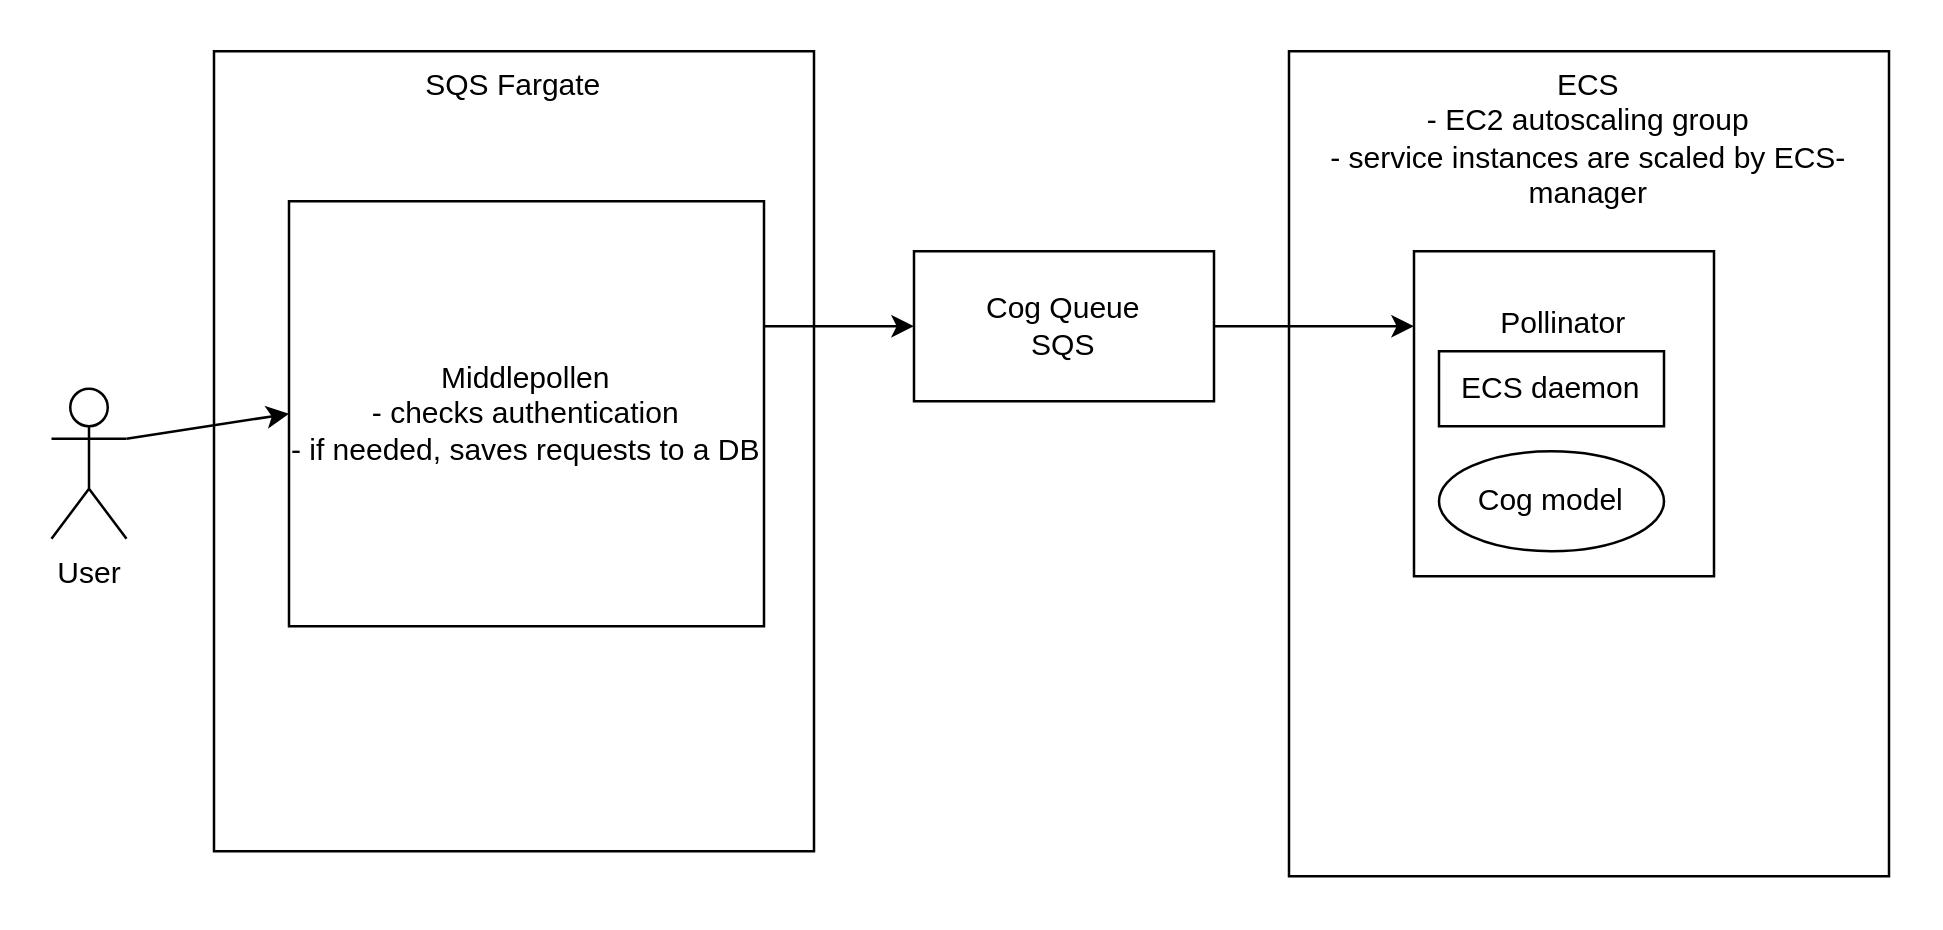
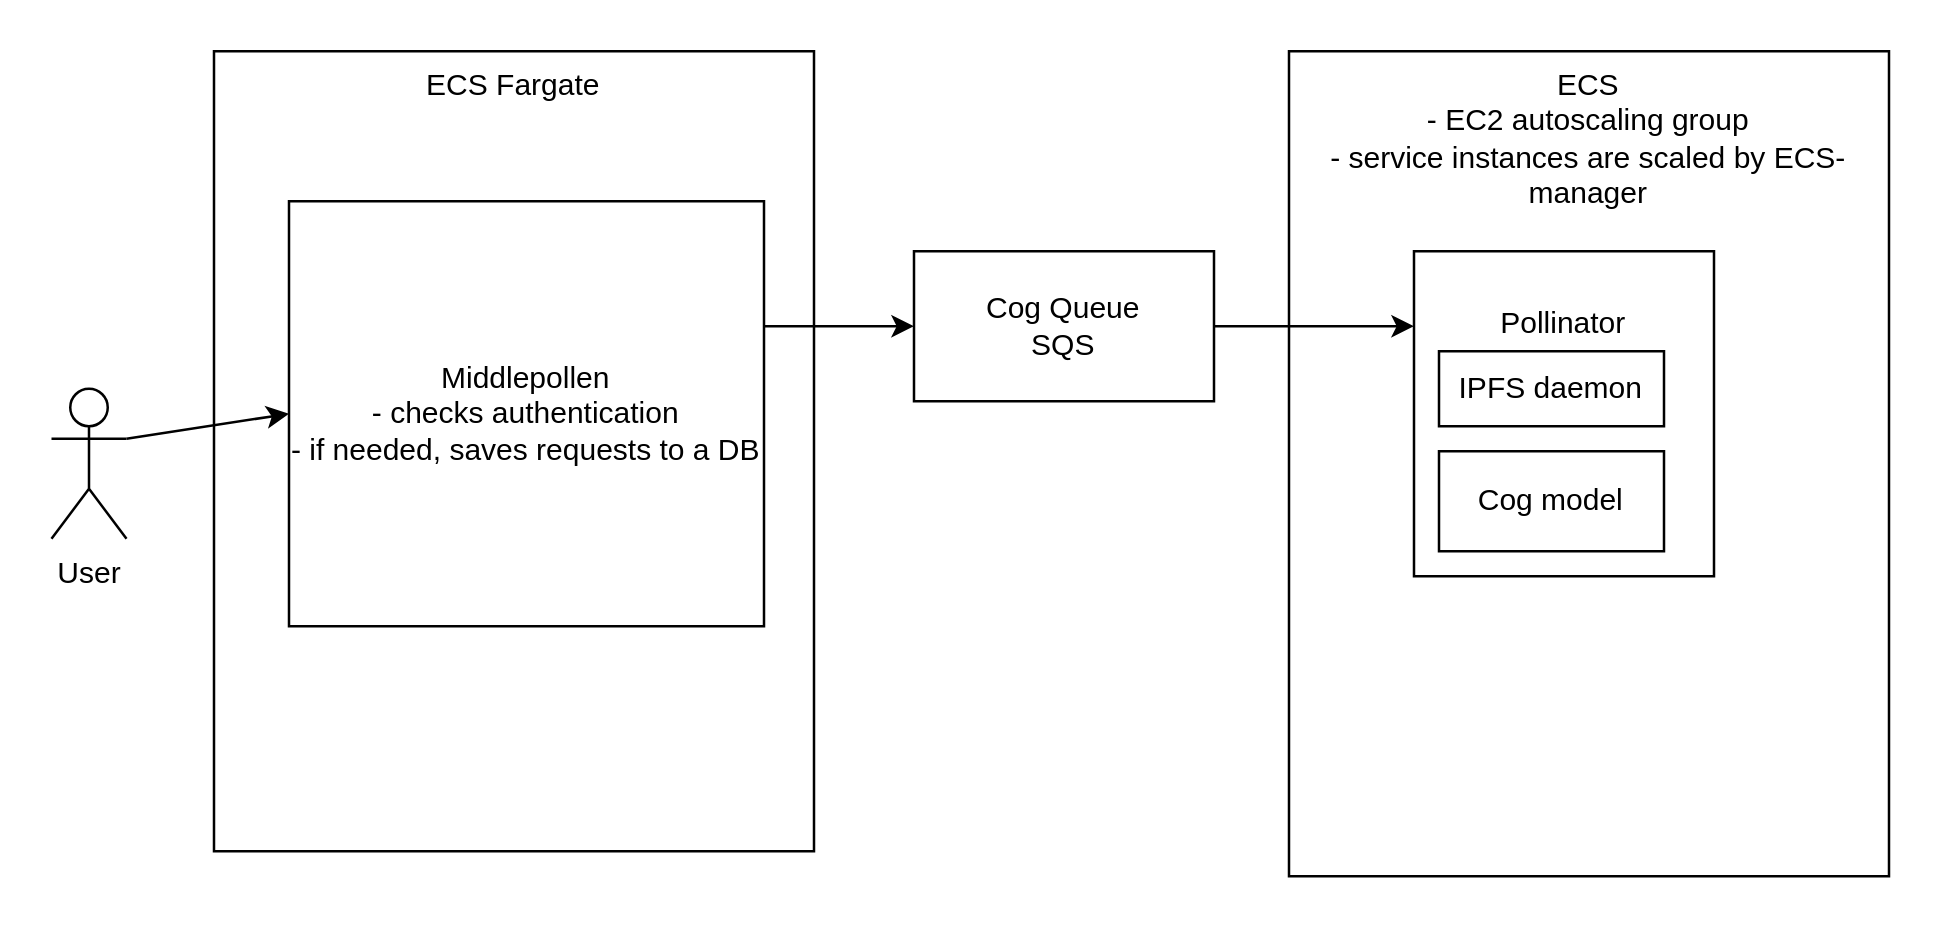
node "SQS Fargate": label "SQS Fargate" -> "ECS Fargate"
node "ECS daemon": label "ECS daemon" -> "IPFS daemon"
node "Cog model": shape ellipse -> rectangle
